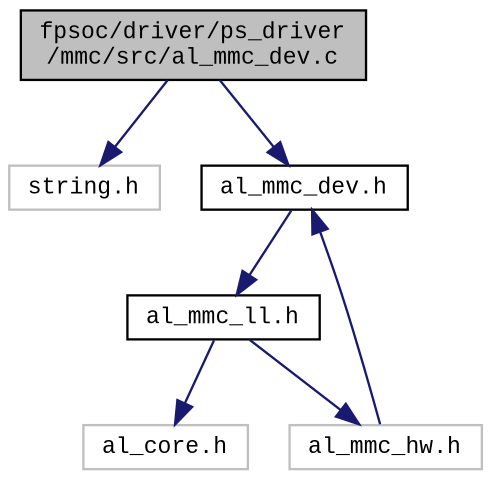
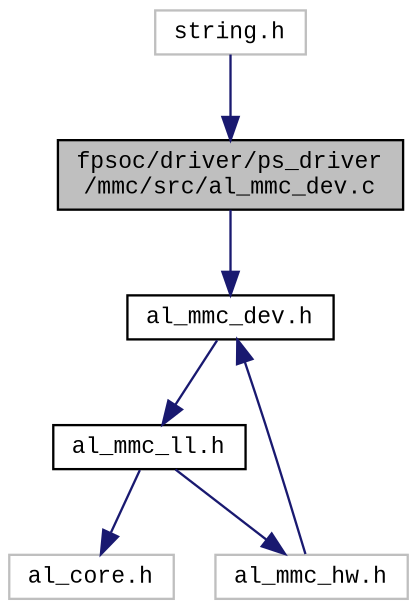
edge "fpsoc/driver/ps_driver /mmc/src/al_mmc_dev.c" -> "string.h": reversed
